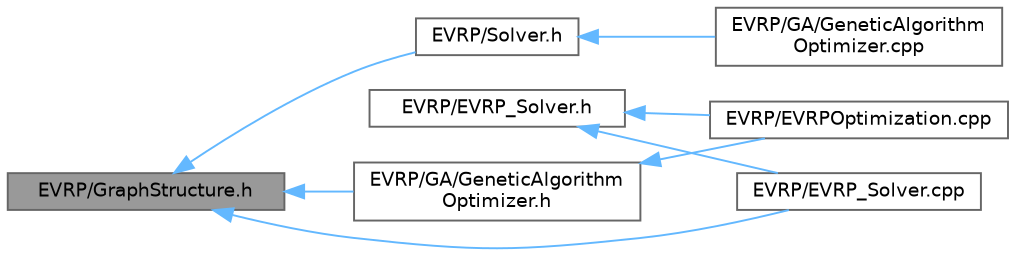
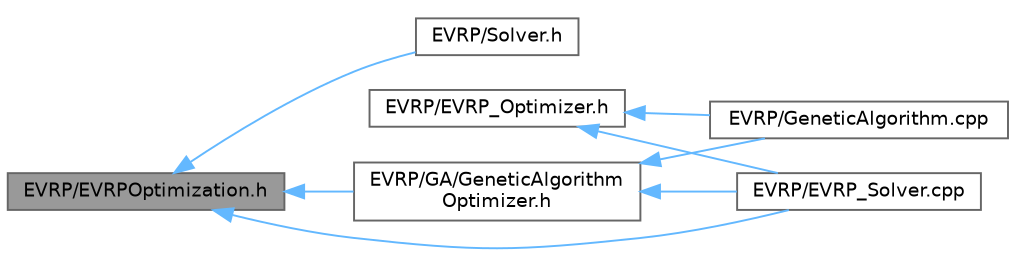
node "EVRP/GA/GeneticAlgorithm Optimizer.cpp": removed
node "EVRP/EVRP_Solver.h": label "EVRP/EVRP_Solver.h" -> "EVRP/EVRP_Optimizer.h"
node "EVRP/EVRPOptimization.cpp": label "EVRP/EVRPOptimization.cpp" -> "EVRP/GeneticAlgorithm.cpp"
node "EVRP/GraphStructure.h": label "EVRP/GraphStructure.h" -> "EVRP/EVRPOptimization.h"
edge "EVRP/EVRP_Solver.cpp" -> "EVRP/GA/GeneticAlgorithm Optimizer.h": added
